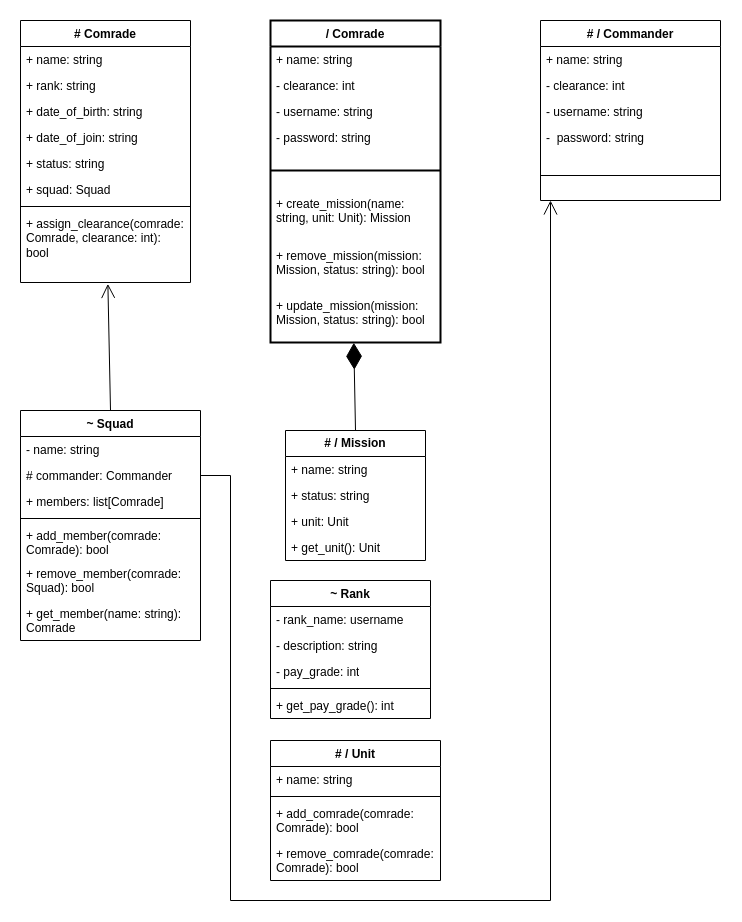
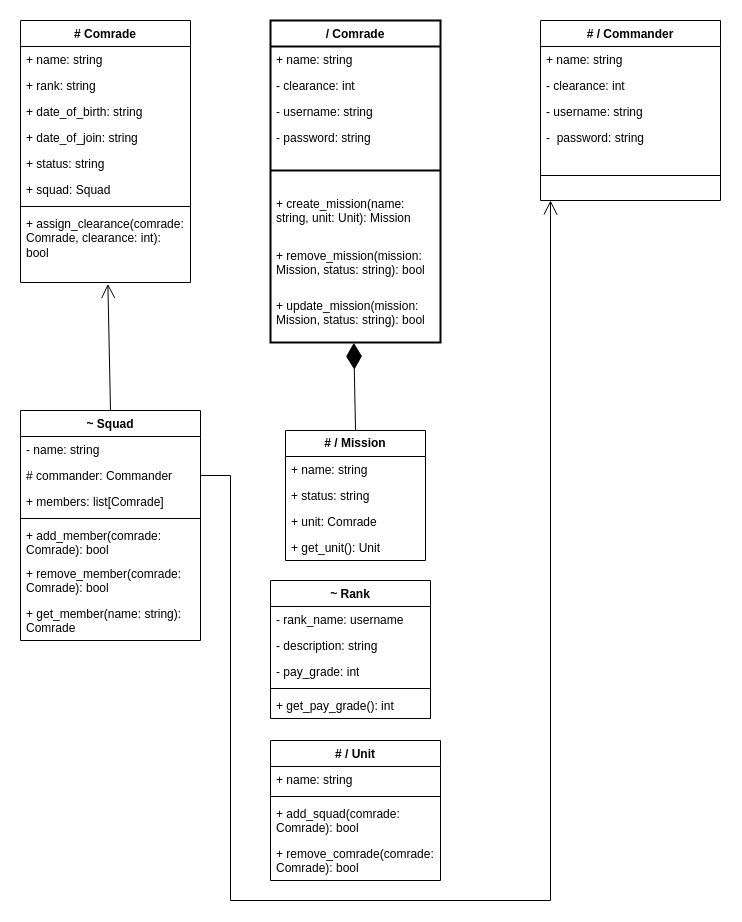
node "+ unit: Unit": label "+ unit: Unit" -> "+ unit: Comrade"
node "+ remove_member(comrade: Squad): bool": label "+ remove_member(comrade: Squad): bool" -> "+ remove_member(comrade: Comrade): bool"
node "+ add_comrade(comrade: Comrade): bool": label "+ add_comrade(comrade: Comrade): bool" -> "+ add_squad(comrade: Comrade): bool"
